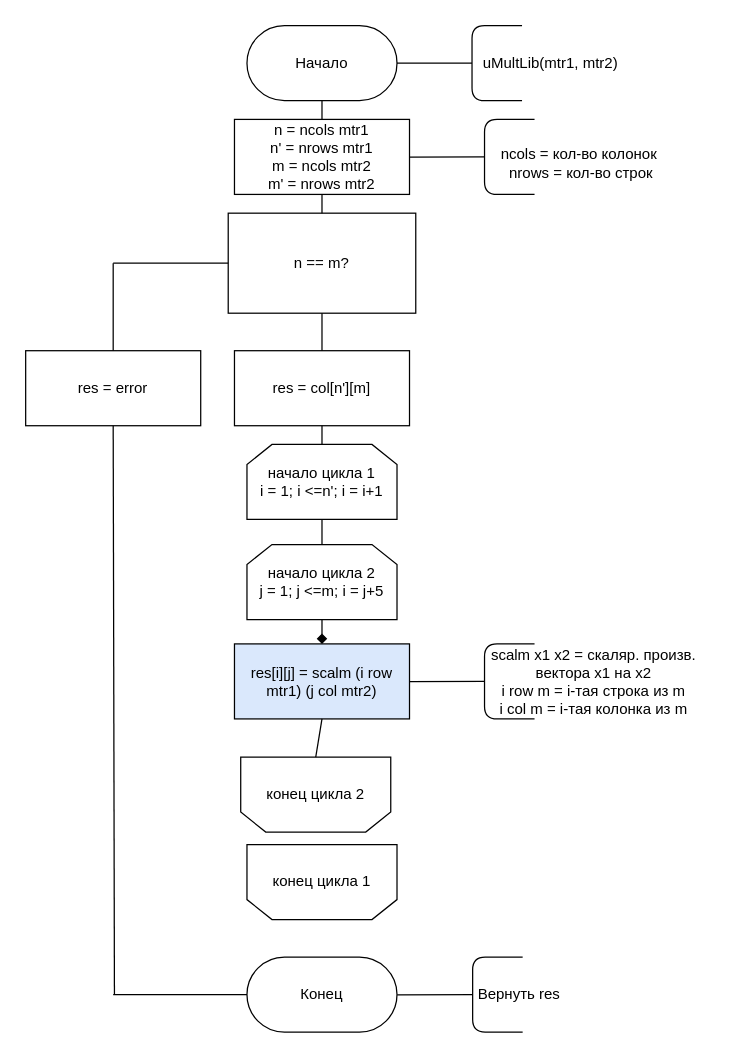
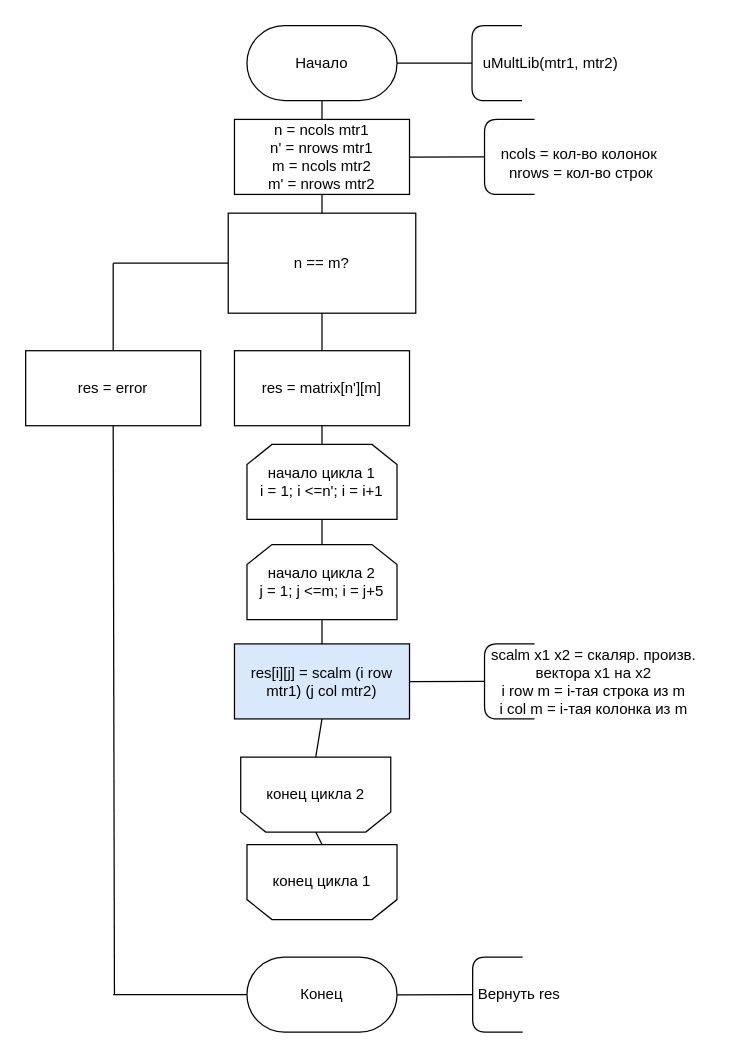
node "res = col[n'][m]": label "res = col[n'][m]" -> "res = matrix[n'][m]"
edge "начало цикла 2 j = 1; j <=m; i = j+5" -> "res[i][j] = scalm (i row mtr1) (j col mtr2)": arrowhead diamond -> none
edge "конец цикла 2" -- "конец цикла 1": added
